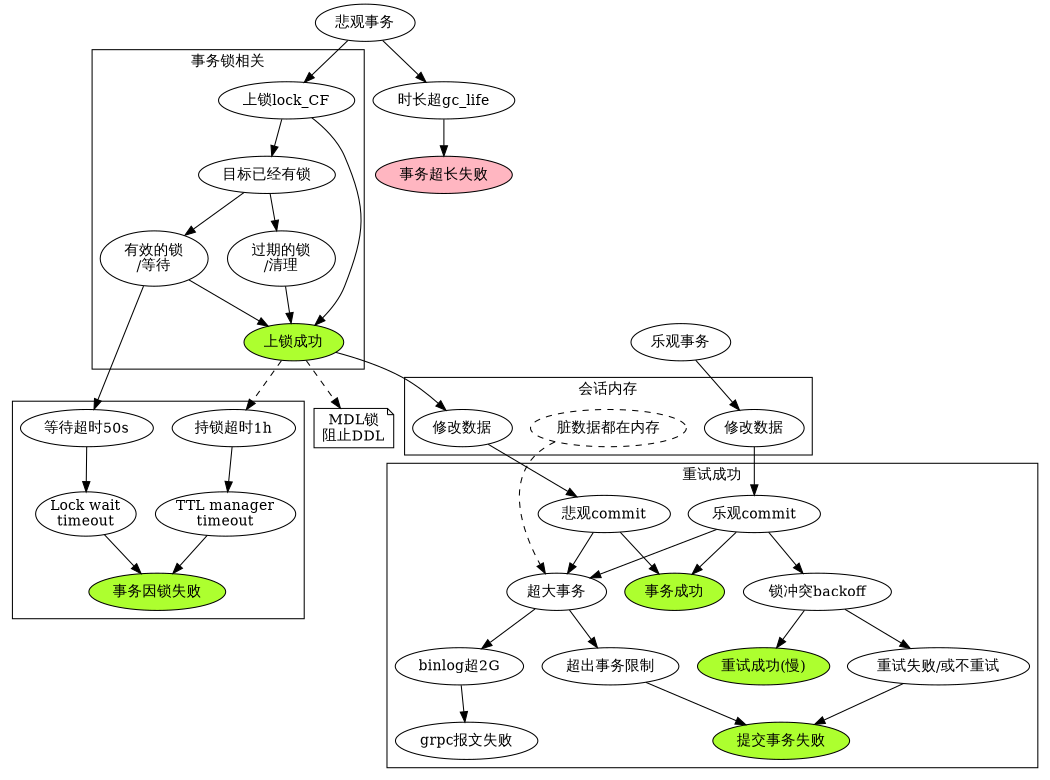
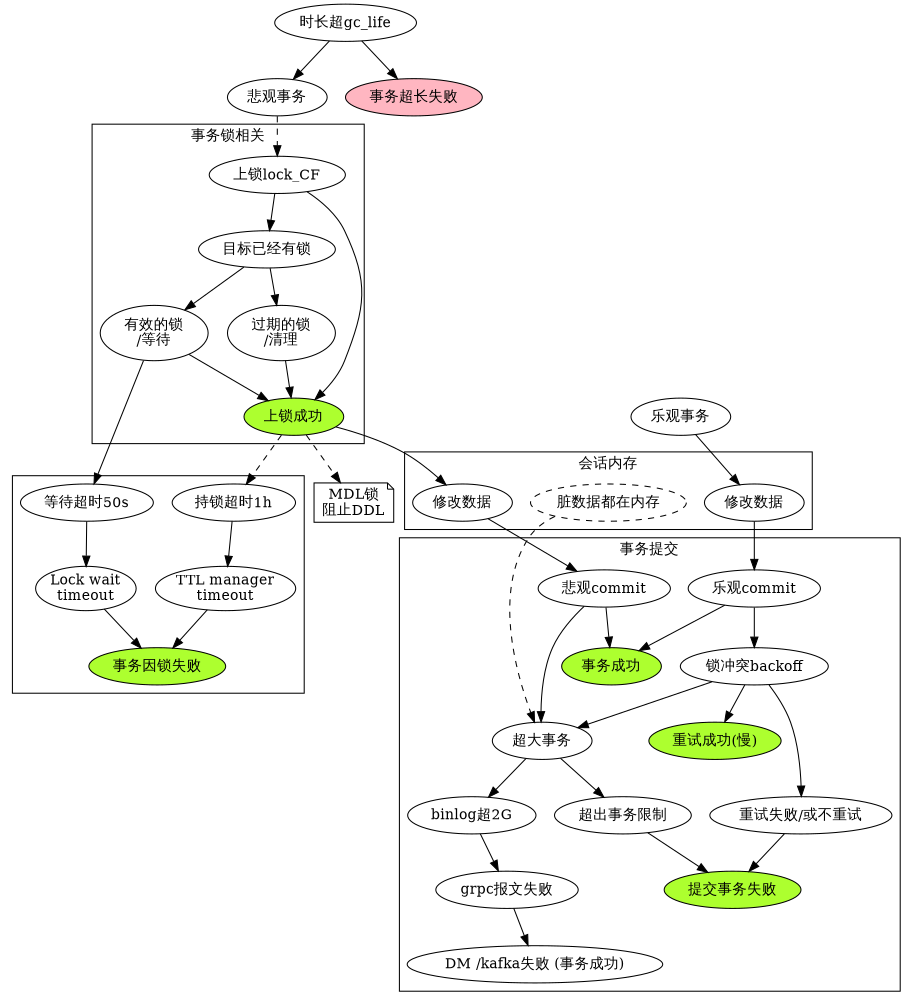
edge "悲观事务" -> "上锁lock_CF": style solid -> dashed
edge "悲观事务" -> "时长超gc_life": reversed
cluster "重试成功": label "重试成功" -> "事务提交"
edge "乐观commit" -> "超大事务": now "锁冲突backoff" -> "超大事务"
node "DM /kafka失败 (事务成功)": added
